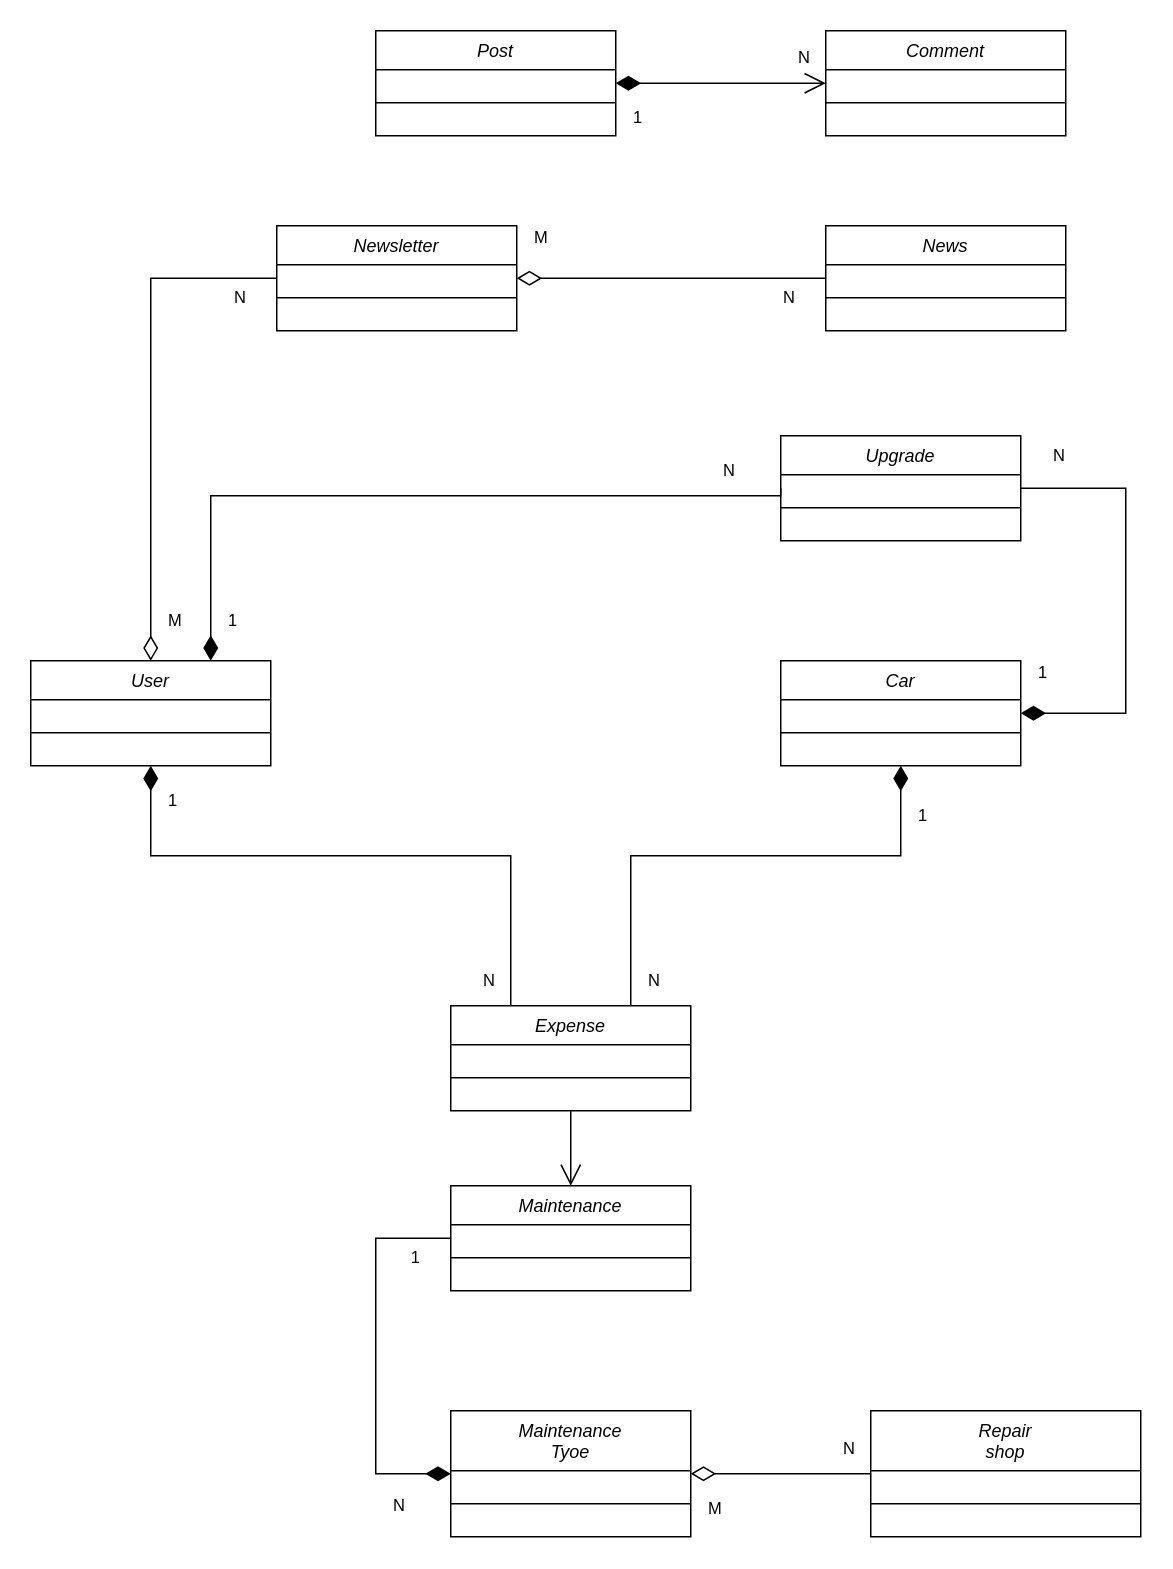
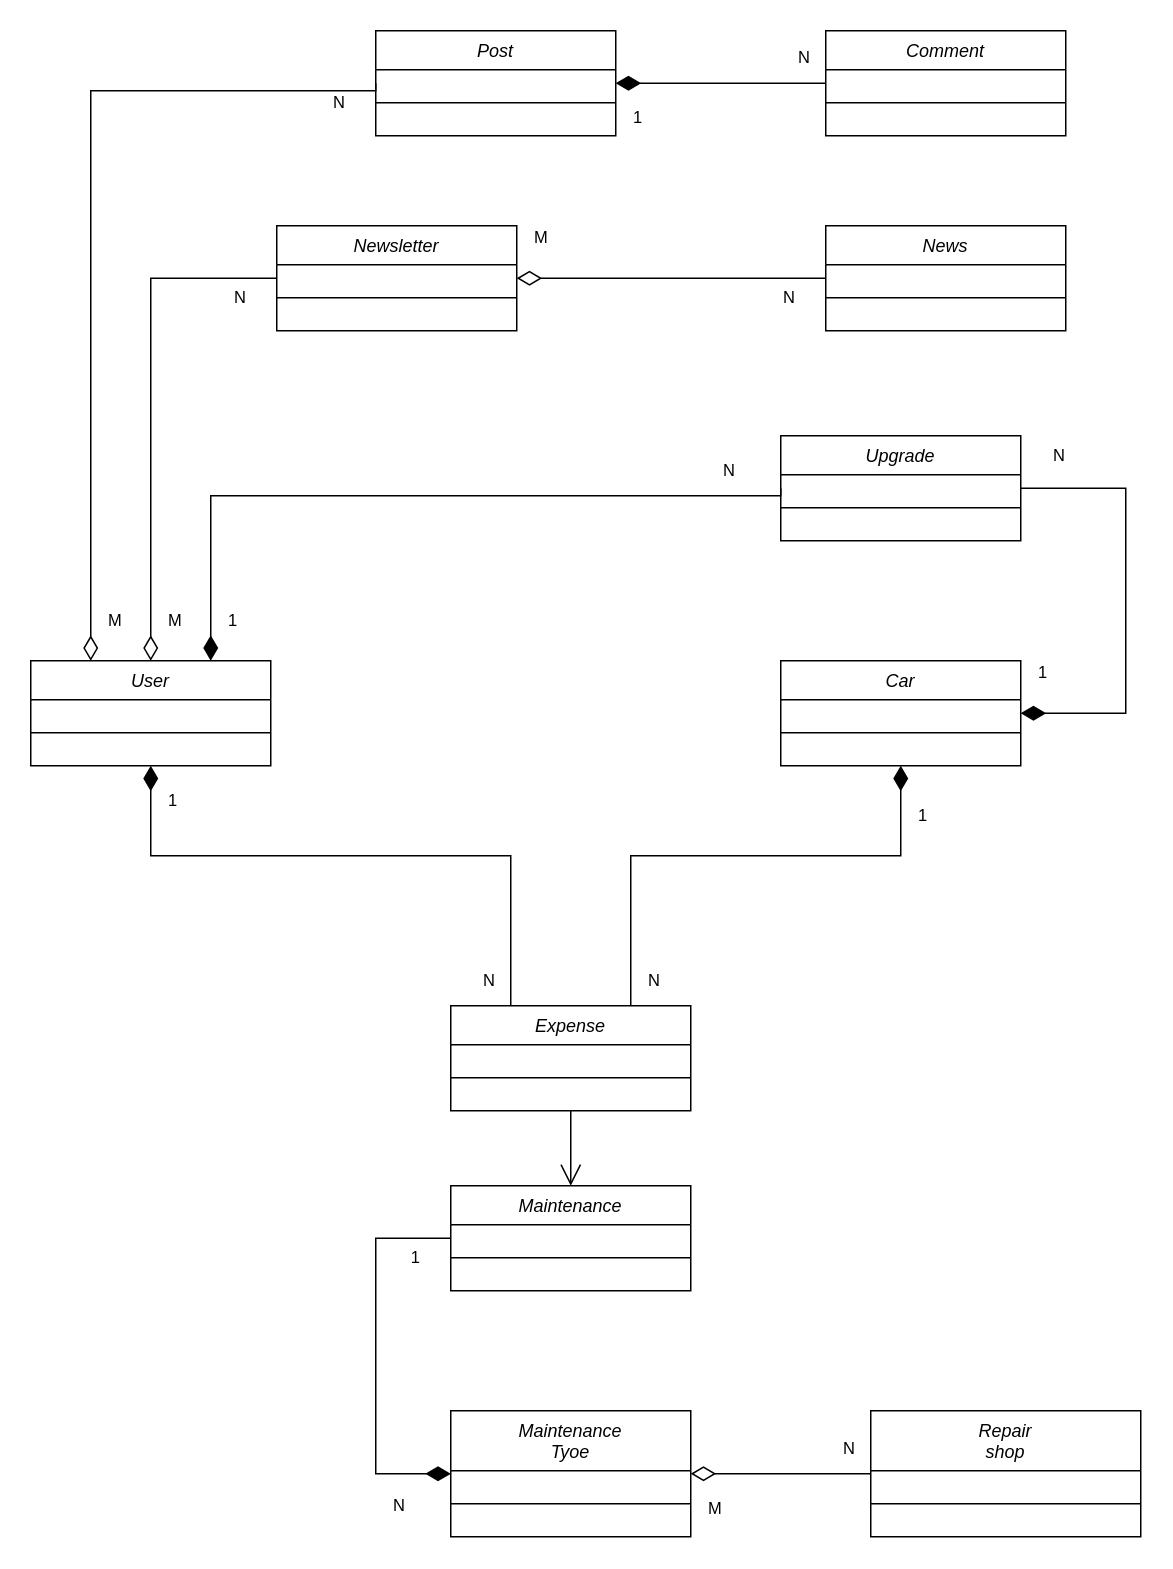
edge "Post" -- "Comment": arrowhead open -> none
edge "Post" -> "User": added, labels "N", "M"
